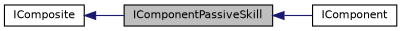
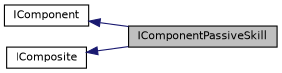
edge "IComponent" -> "IComponentPassiveSkill": reversed
